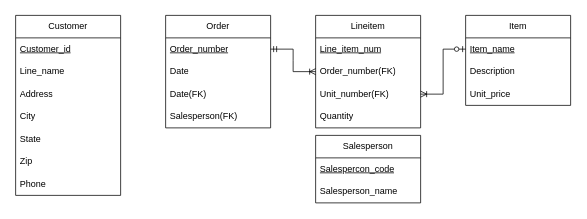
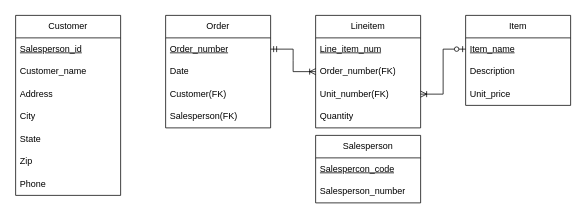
node "Customer_id": label "Customer_id" -> "Salesperson_id"
node "Line_name": label "Line_name" -> "Customer_name"
node "Date(FK)": label "Date(FK)" -> "Customer(FK)"
node "Salesperson_name": label "Salesperson_name" -> "Salesperson_number"
